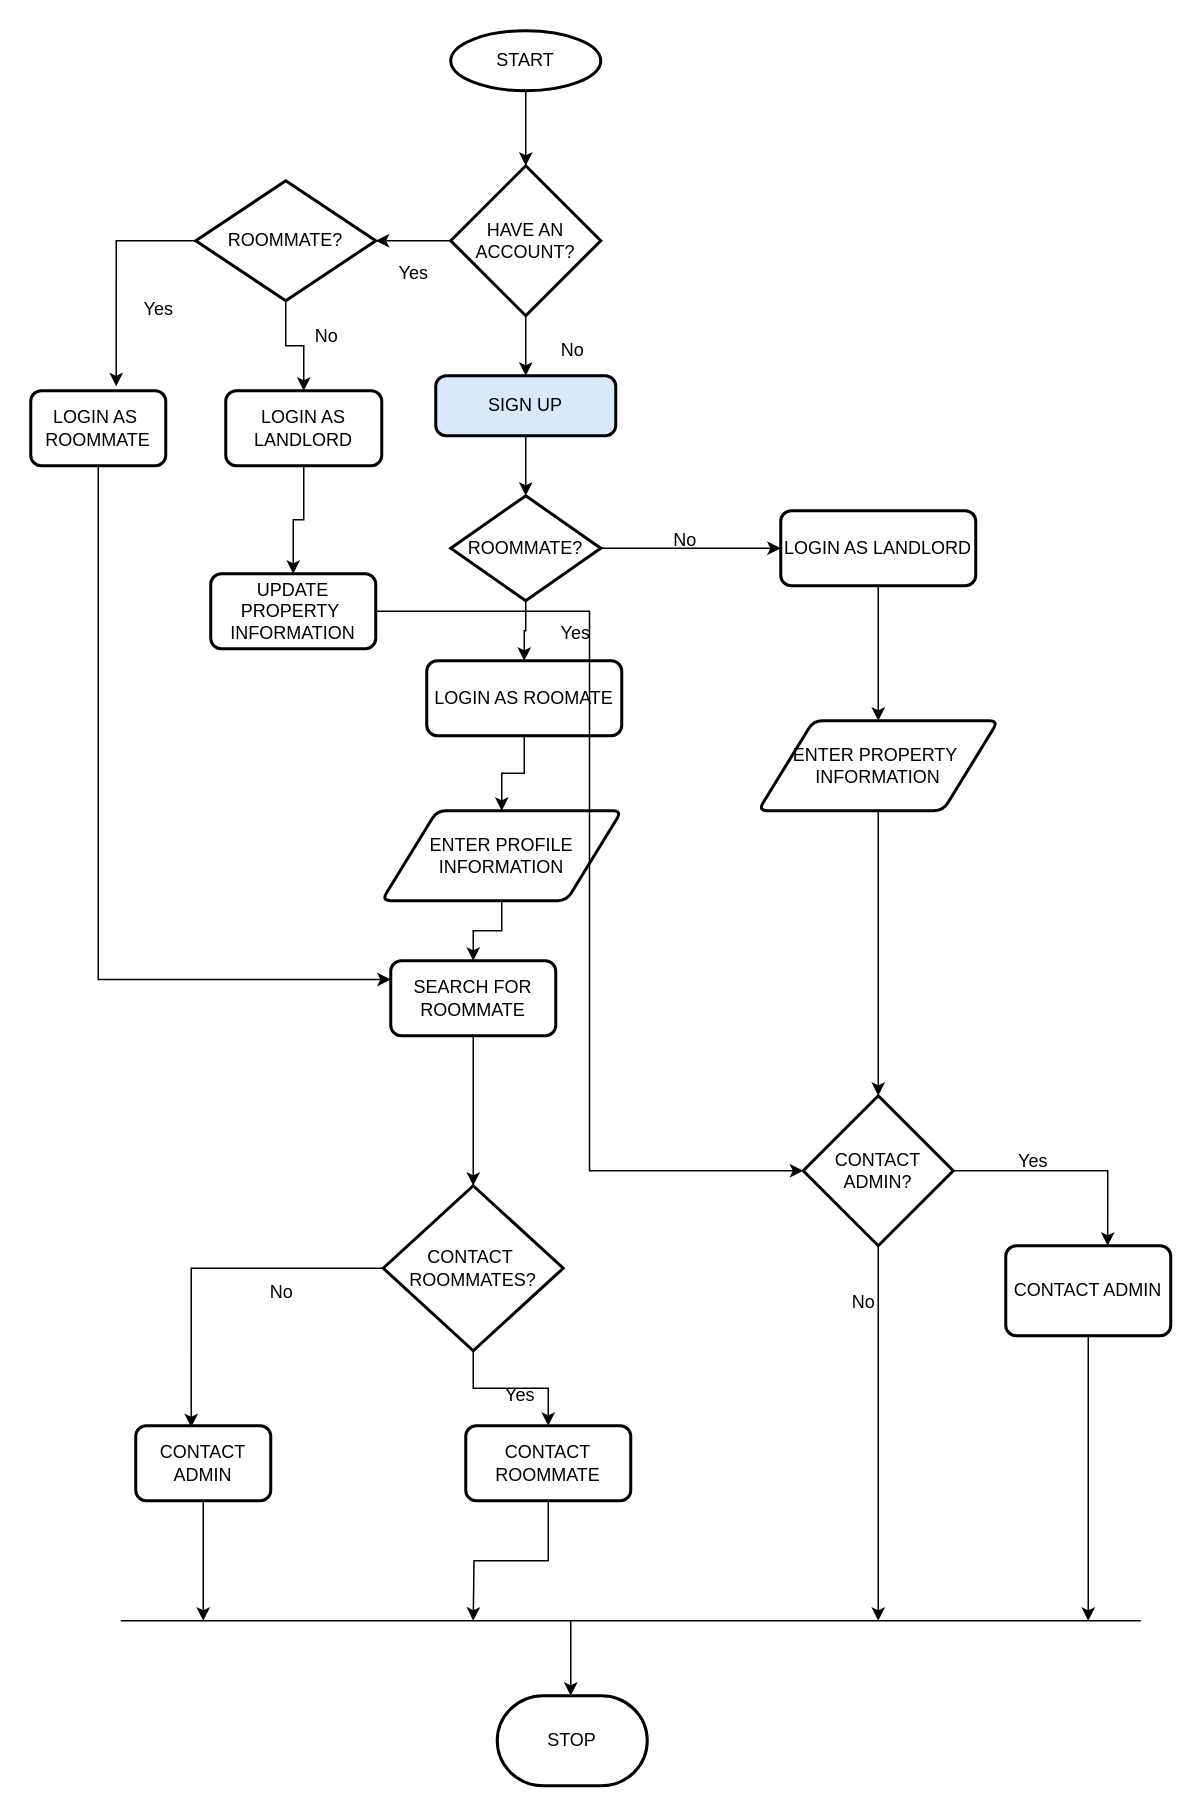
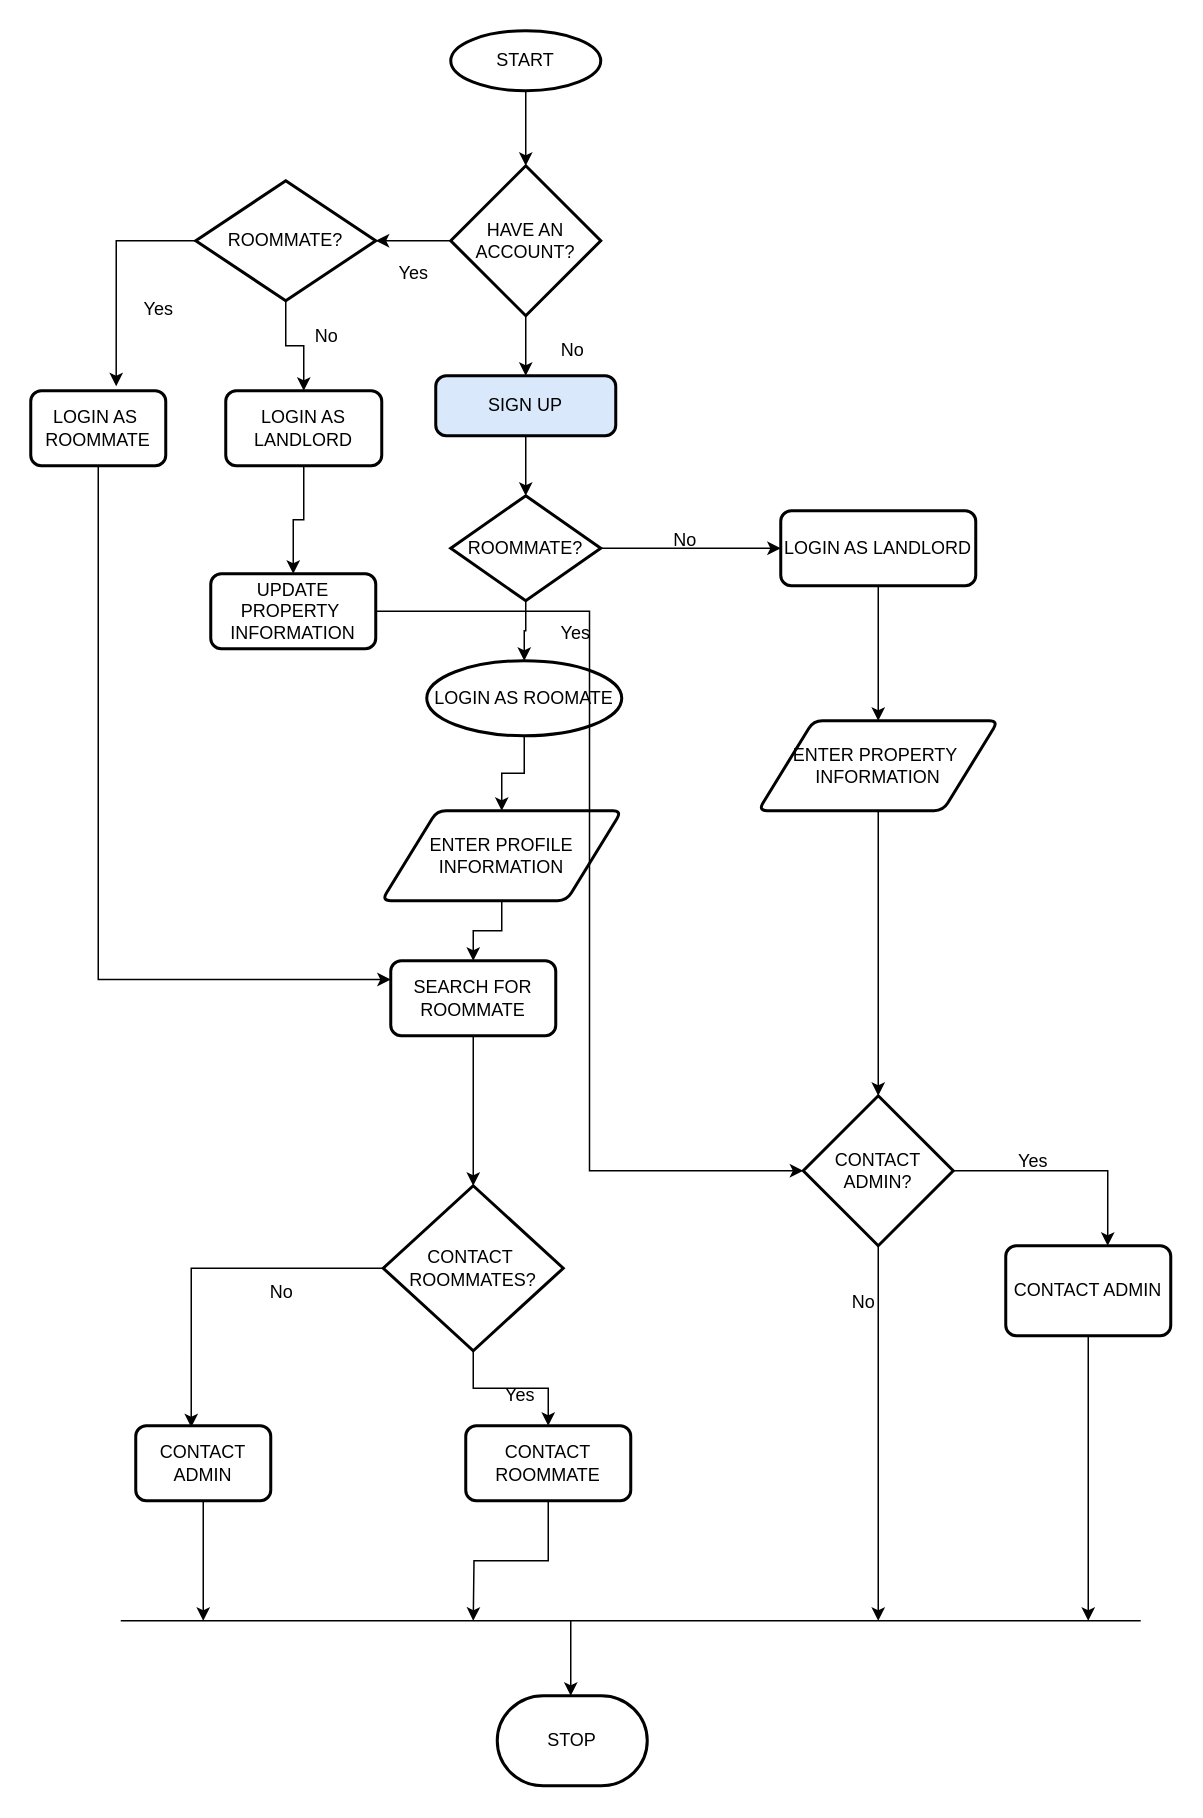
node "LOGIN AS ROOMATE": shape rounded rectangle -> ellipse
